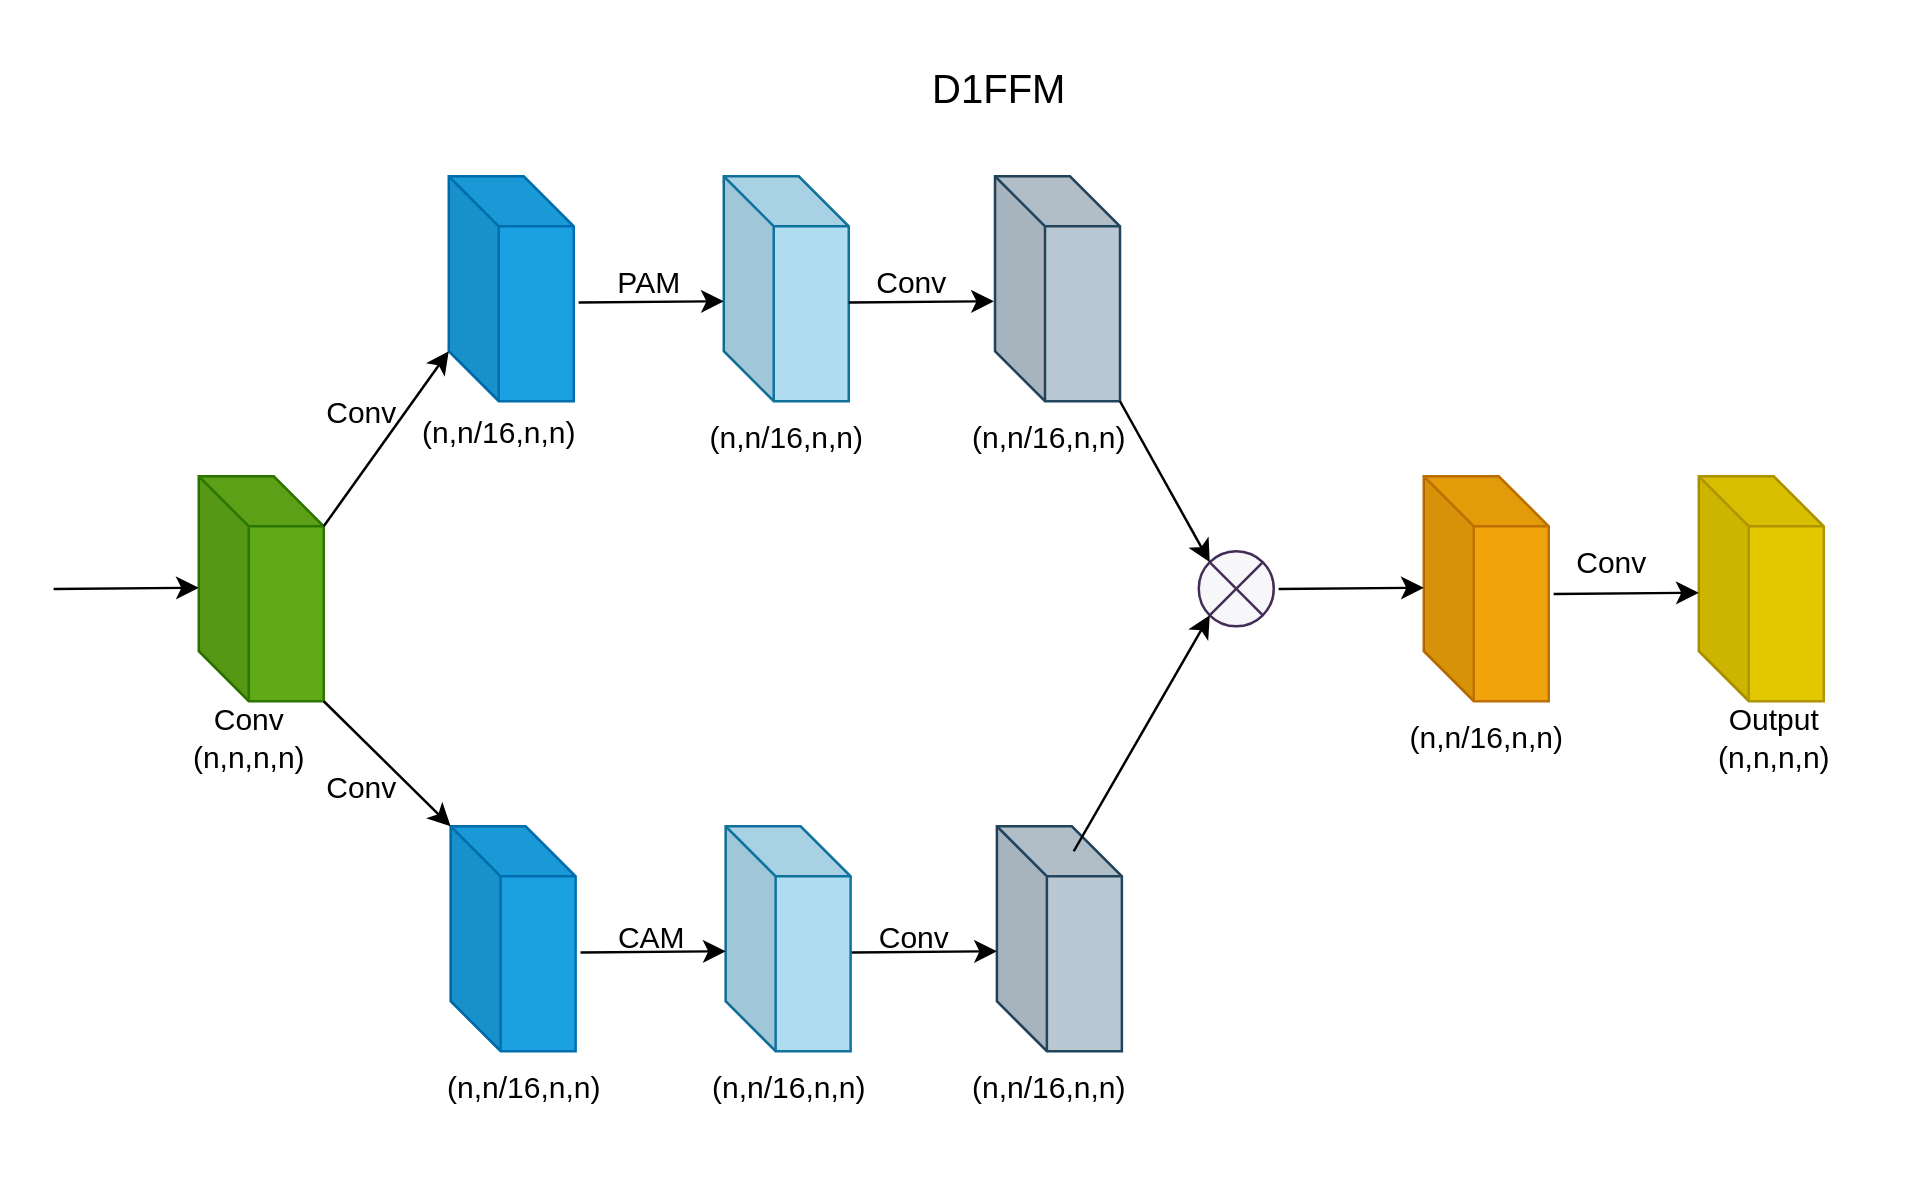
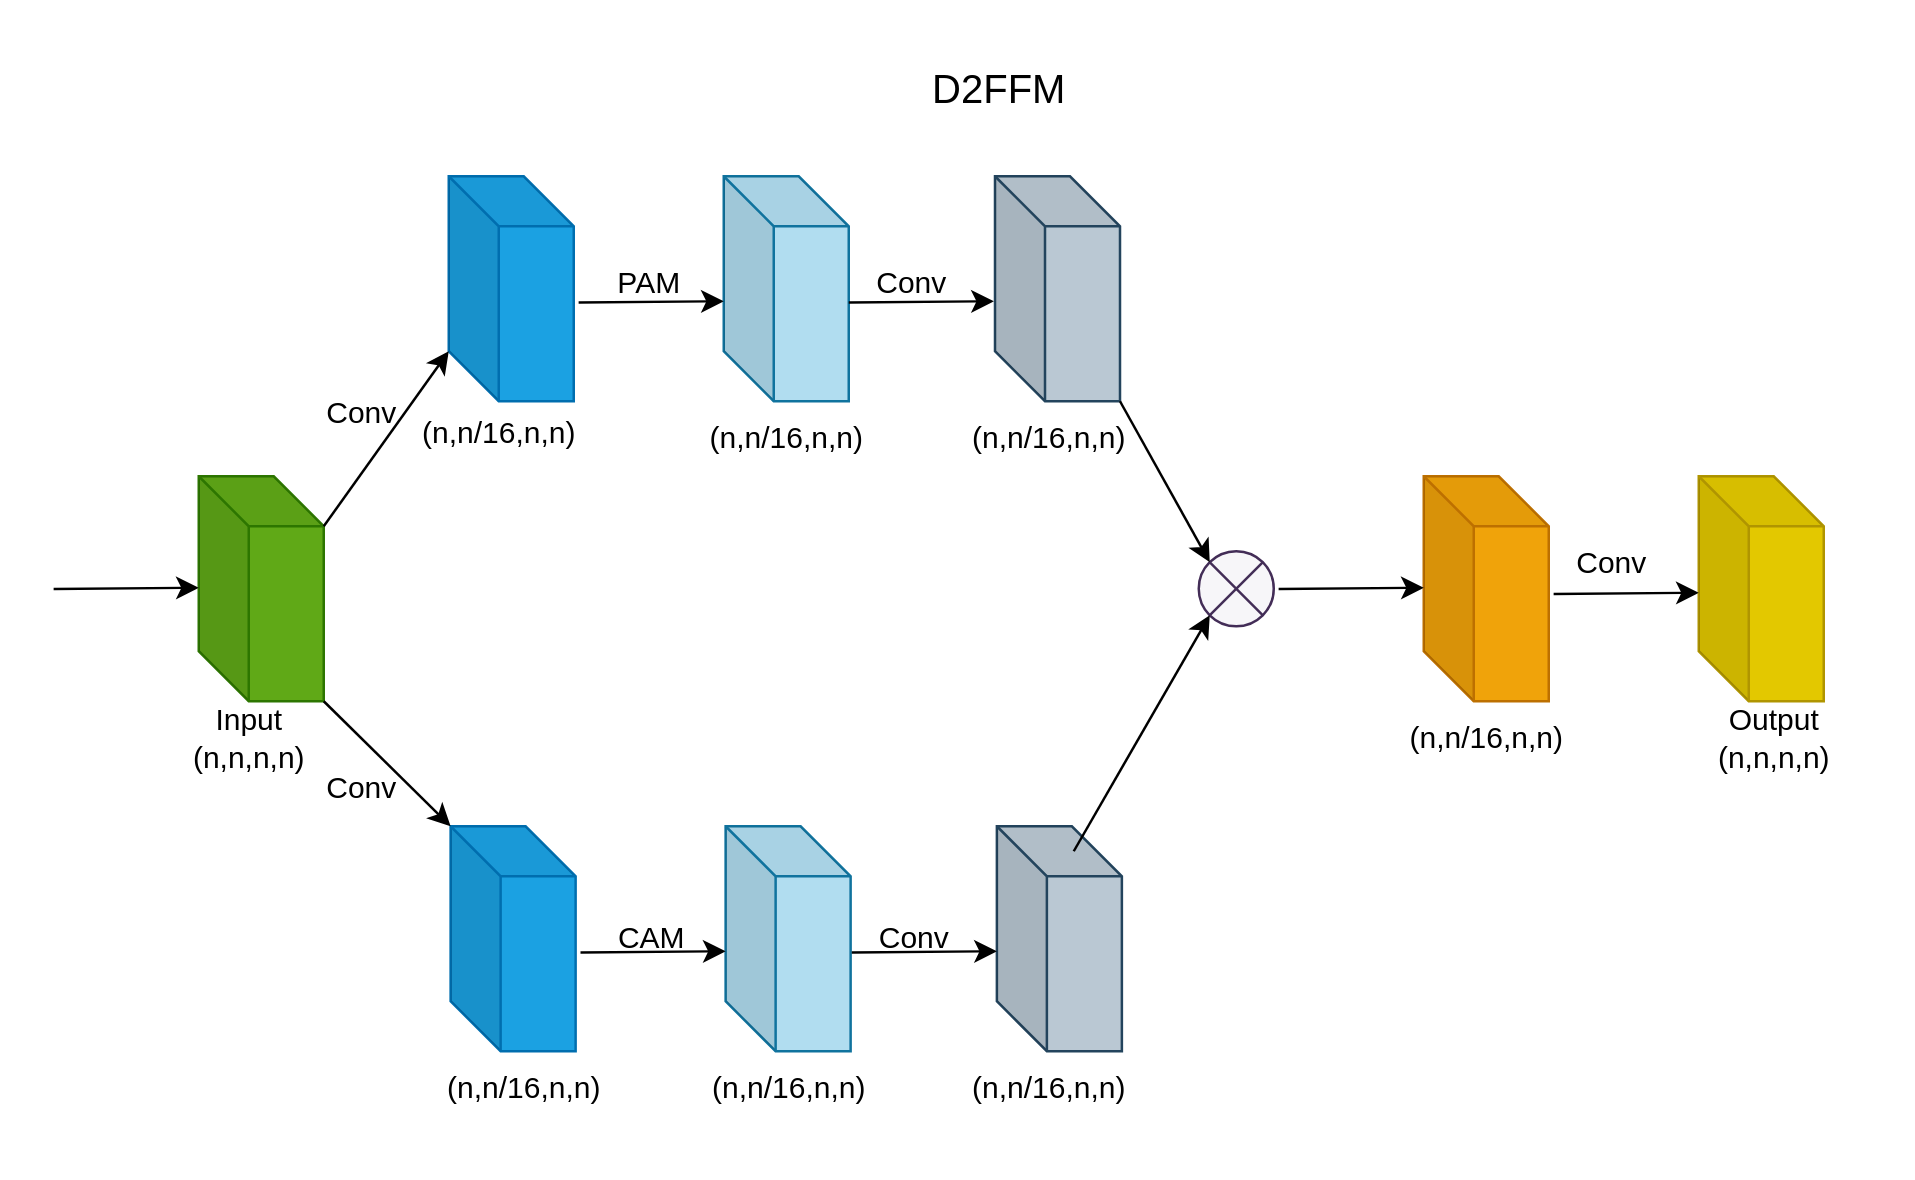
node "D1FFM": label "D1FFM" -> "D2FFM"
node "Conv (n,n,n,n)": label "Conv (n,n,n,n)" -> "Input (n,n,n,n)"
